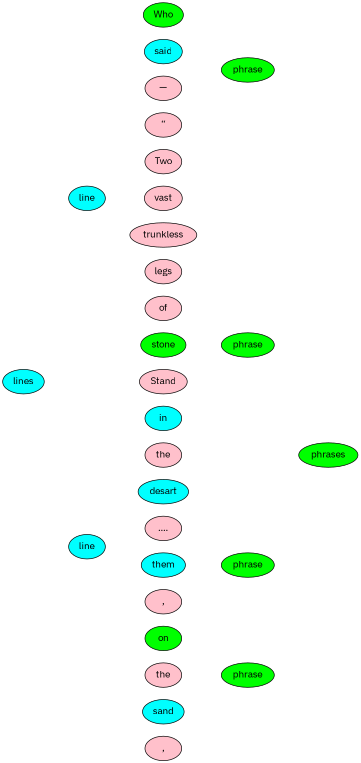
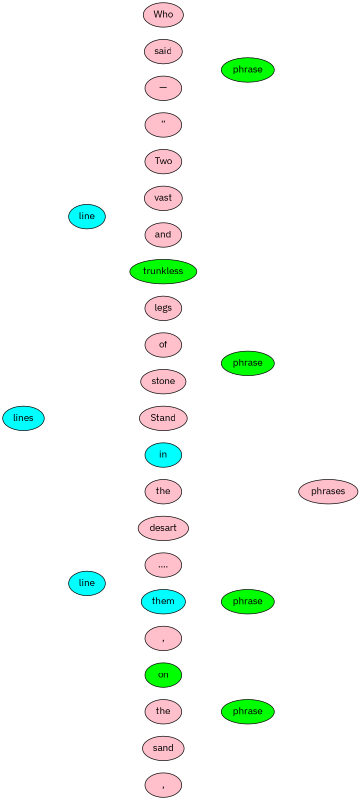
node "Who": fillcolor green -> pink
node "said": fillcolor cyan -> pink
node "and": added
node "trunkless": fillcolor pink -> green
node "stone": fillcolor green -> pink
node "phrases": fillcolor green -> pink
node "desart": fillcolor cyan -> pink
node "sand": fillcolor cyan -> pink
